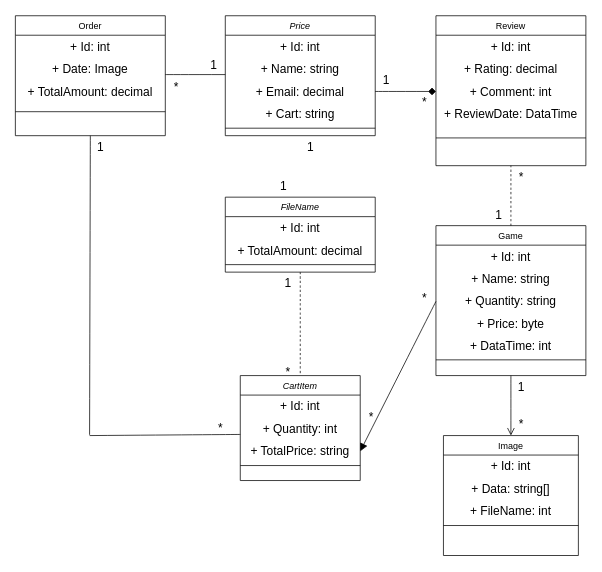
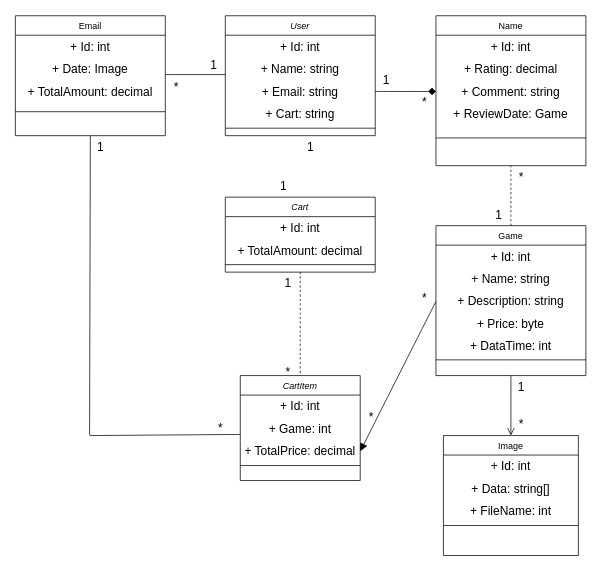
node "Order": label "Order" -> "Email"
node "Price": label "Price" -> "User"
node "Review": label "Review" -> "Name"
node "+ Email: decimal": label "+ Email: decimal" -> "+ Email: string"
node "+ Comment: int": label "+ Comment: int" -> "+ Comment: string"
node "+ ReviewDate: DataTime": label "+ ReviewDate: DataTime" -> "+ ReviewDate: Game"
node "FileName": label "FileName" -> "Cart"
node "+ Quantity: string": label "+ Quantity: string" -> "+ Description: string"
node "+ Quantity: int": label "+ Quantity: int" -> "+ Game: int"
node "+ TotalPrice: string": label "+ TotalPrice: string" -> "+ TotalPrice: decimal"
